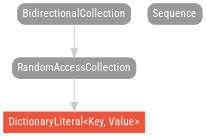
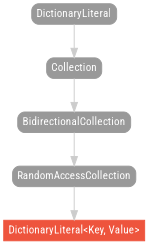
node "Sequence": label "Sequence" -> "DictionaryLiteral"
node "Collection": added
